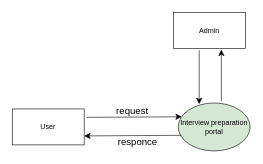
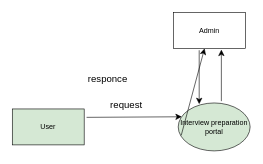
node "request": moved (132, 110) -> (126, 104)
node "User": fillcolor #ffffff -> #d5e8d4
edge "Interview preparation portal" -> "User": now "Interview preparation portal" -> "Admin"
node "responce": moved (138, 142) -> (108, 79)
